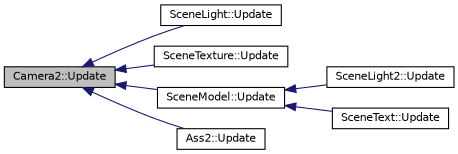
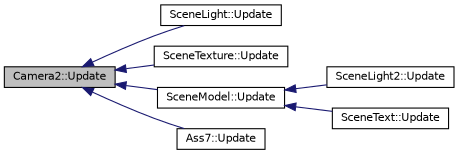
node "Ass2::Update": label "Ass2::Update" -> "Ass7::Update"
